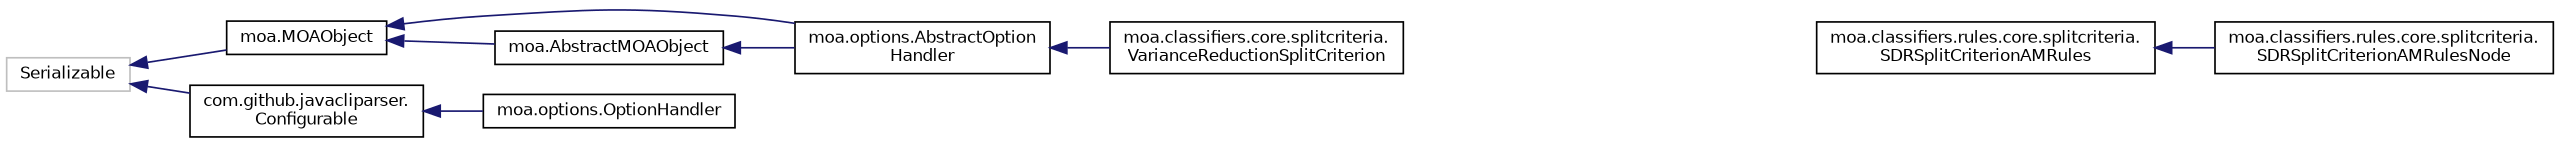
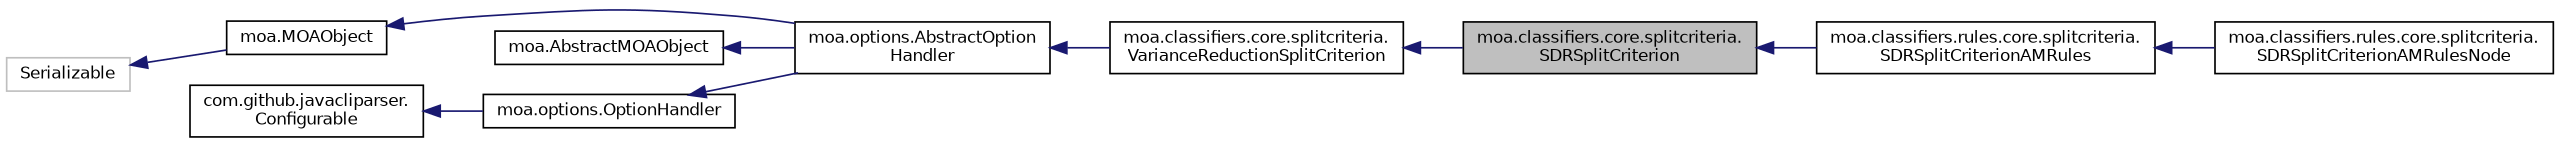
edge "moa.AbstractMOAObject" -> "moa.MOAObject": removed
node "moa.classifiers.core.splitcriteria. SDRSplitCriterion": added
edge "moa.options.AbstractOption Handler" -> "moa.options.OptionHandler": added
edge "com.github.javacliparser. Configurable" -> "Serializable": removed
